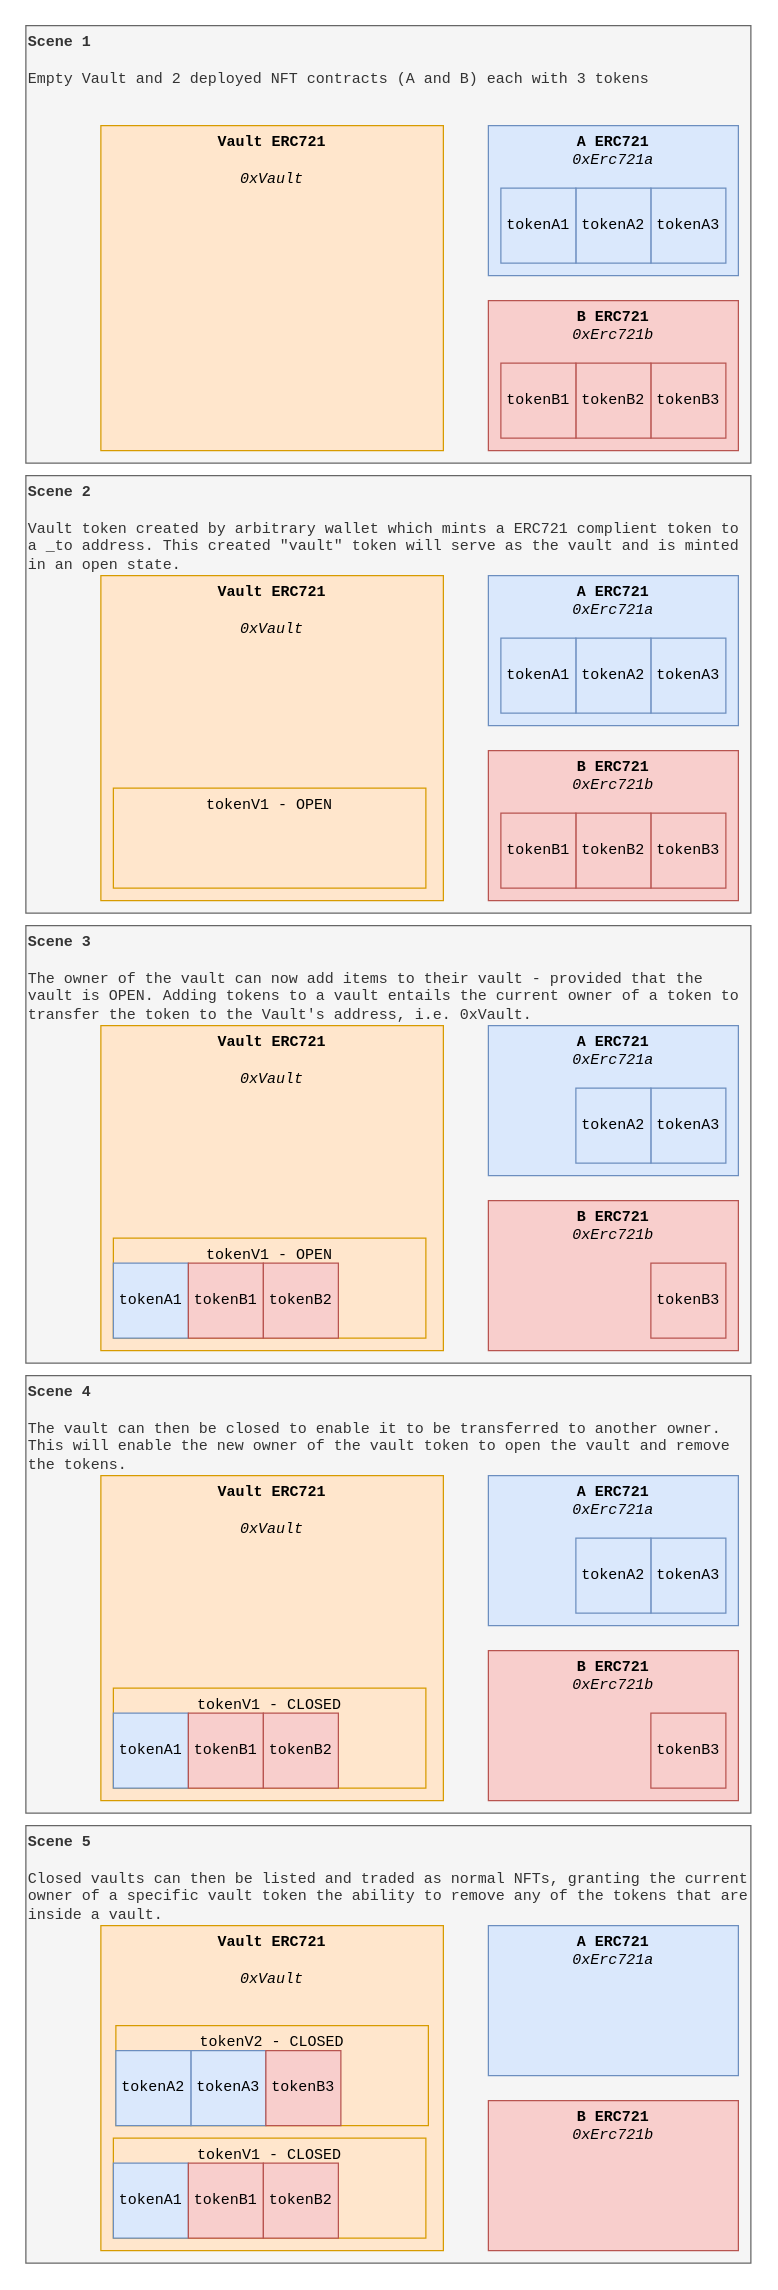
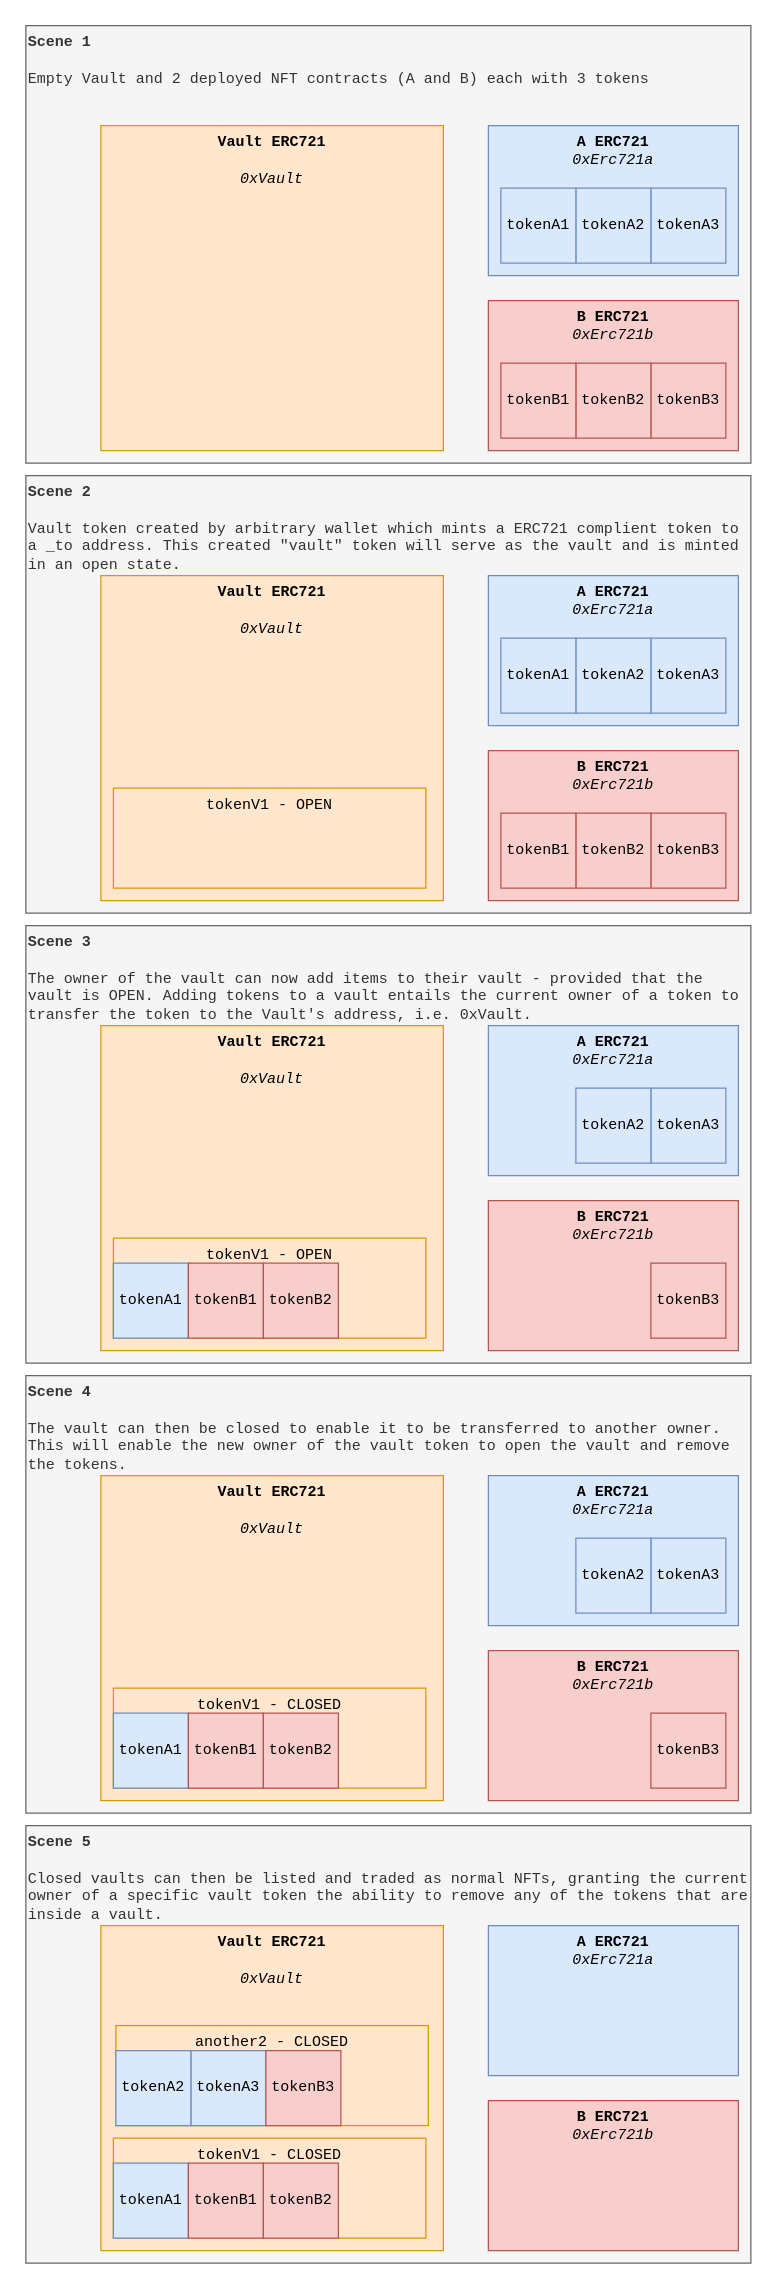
node "tokenV2 - CLOSED": label "tokenV2 - CLOSED" -> "another2 - CLOSED"
